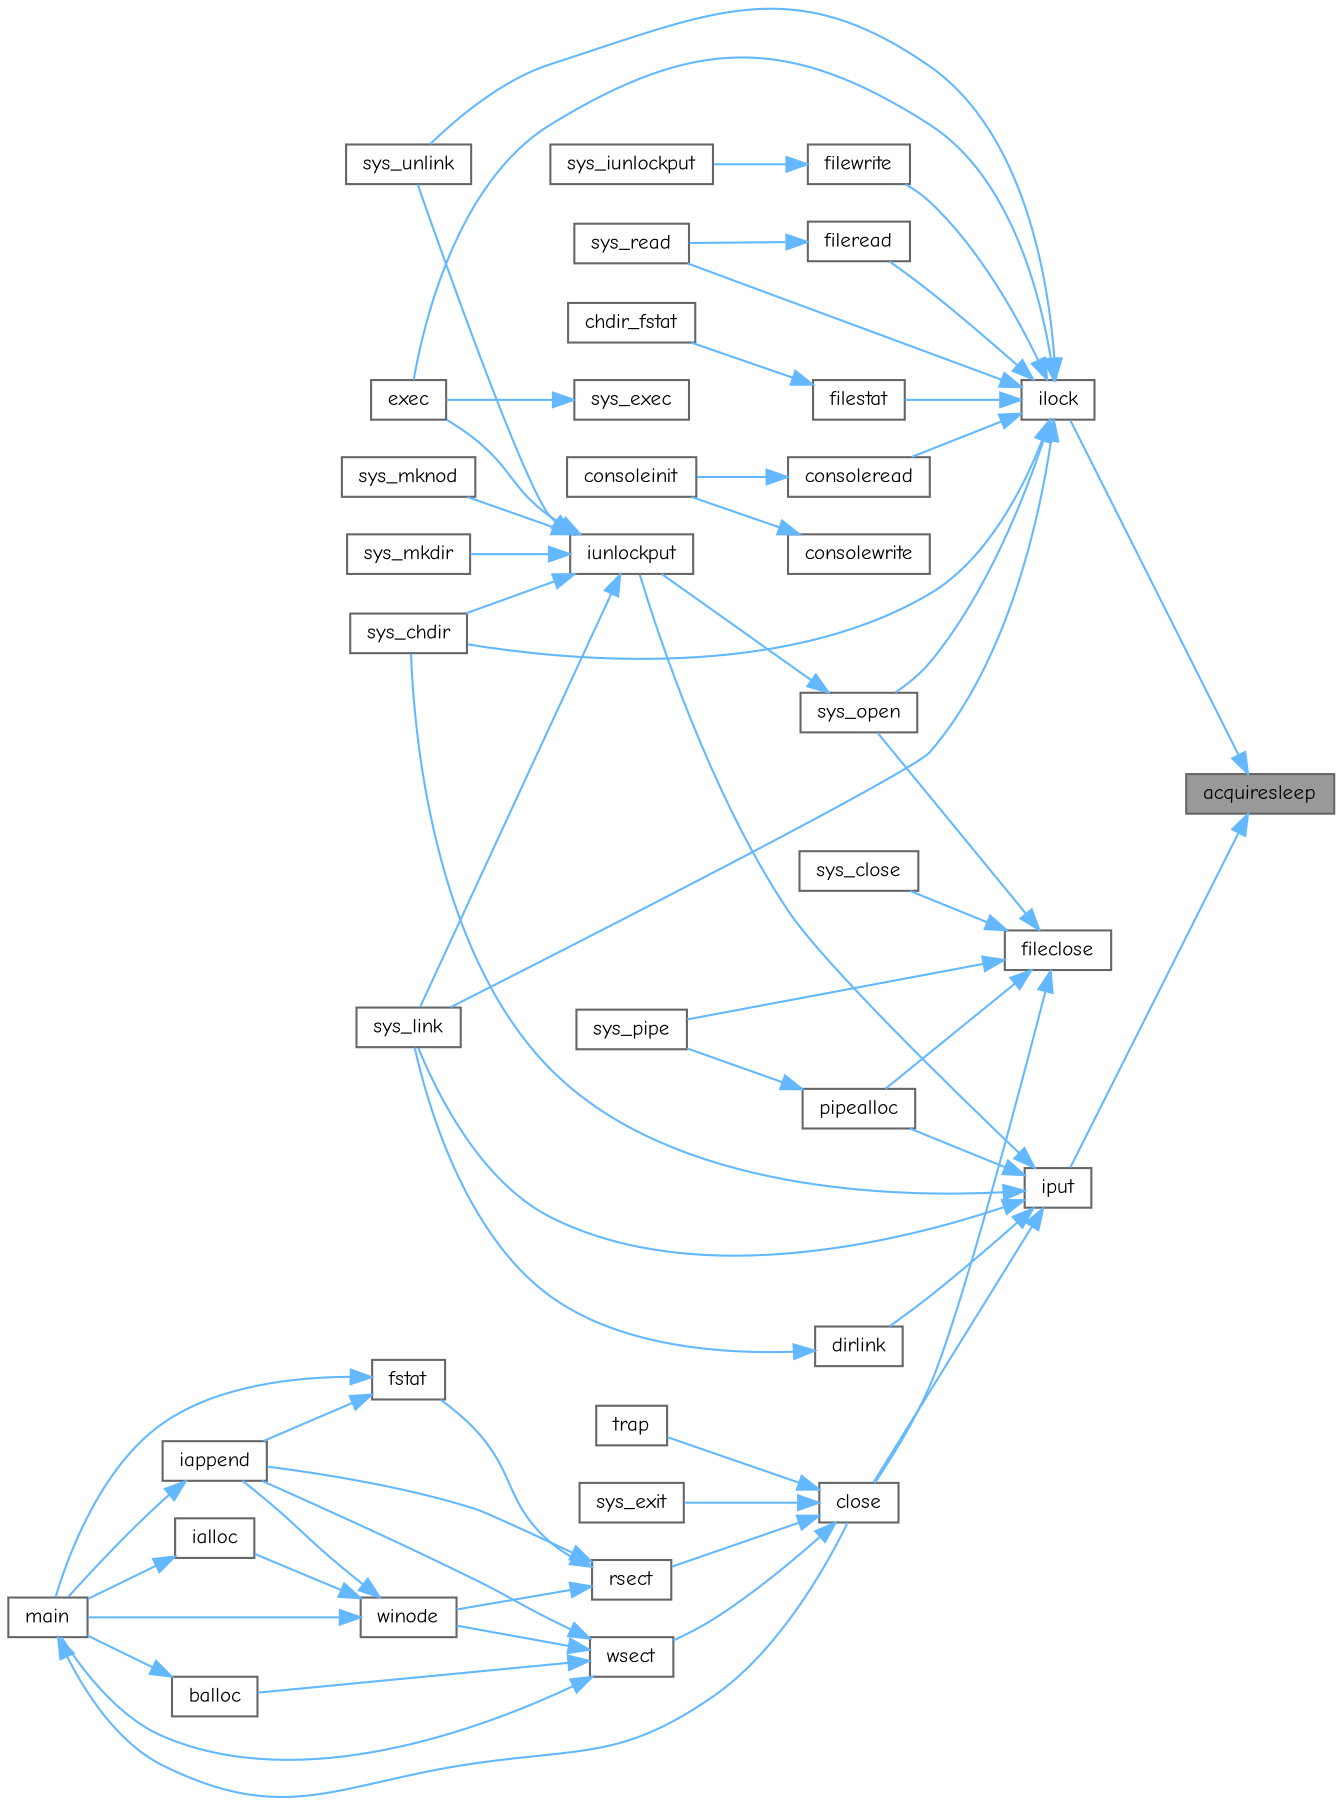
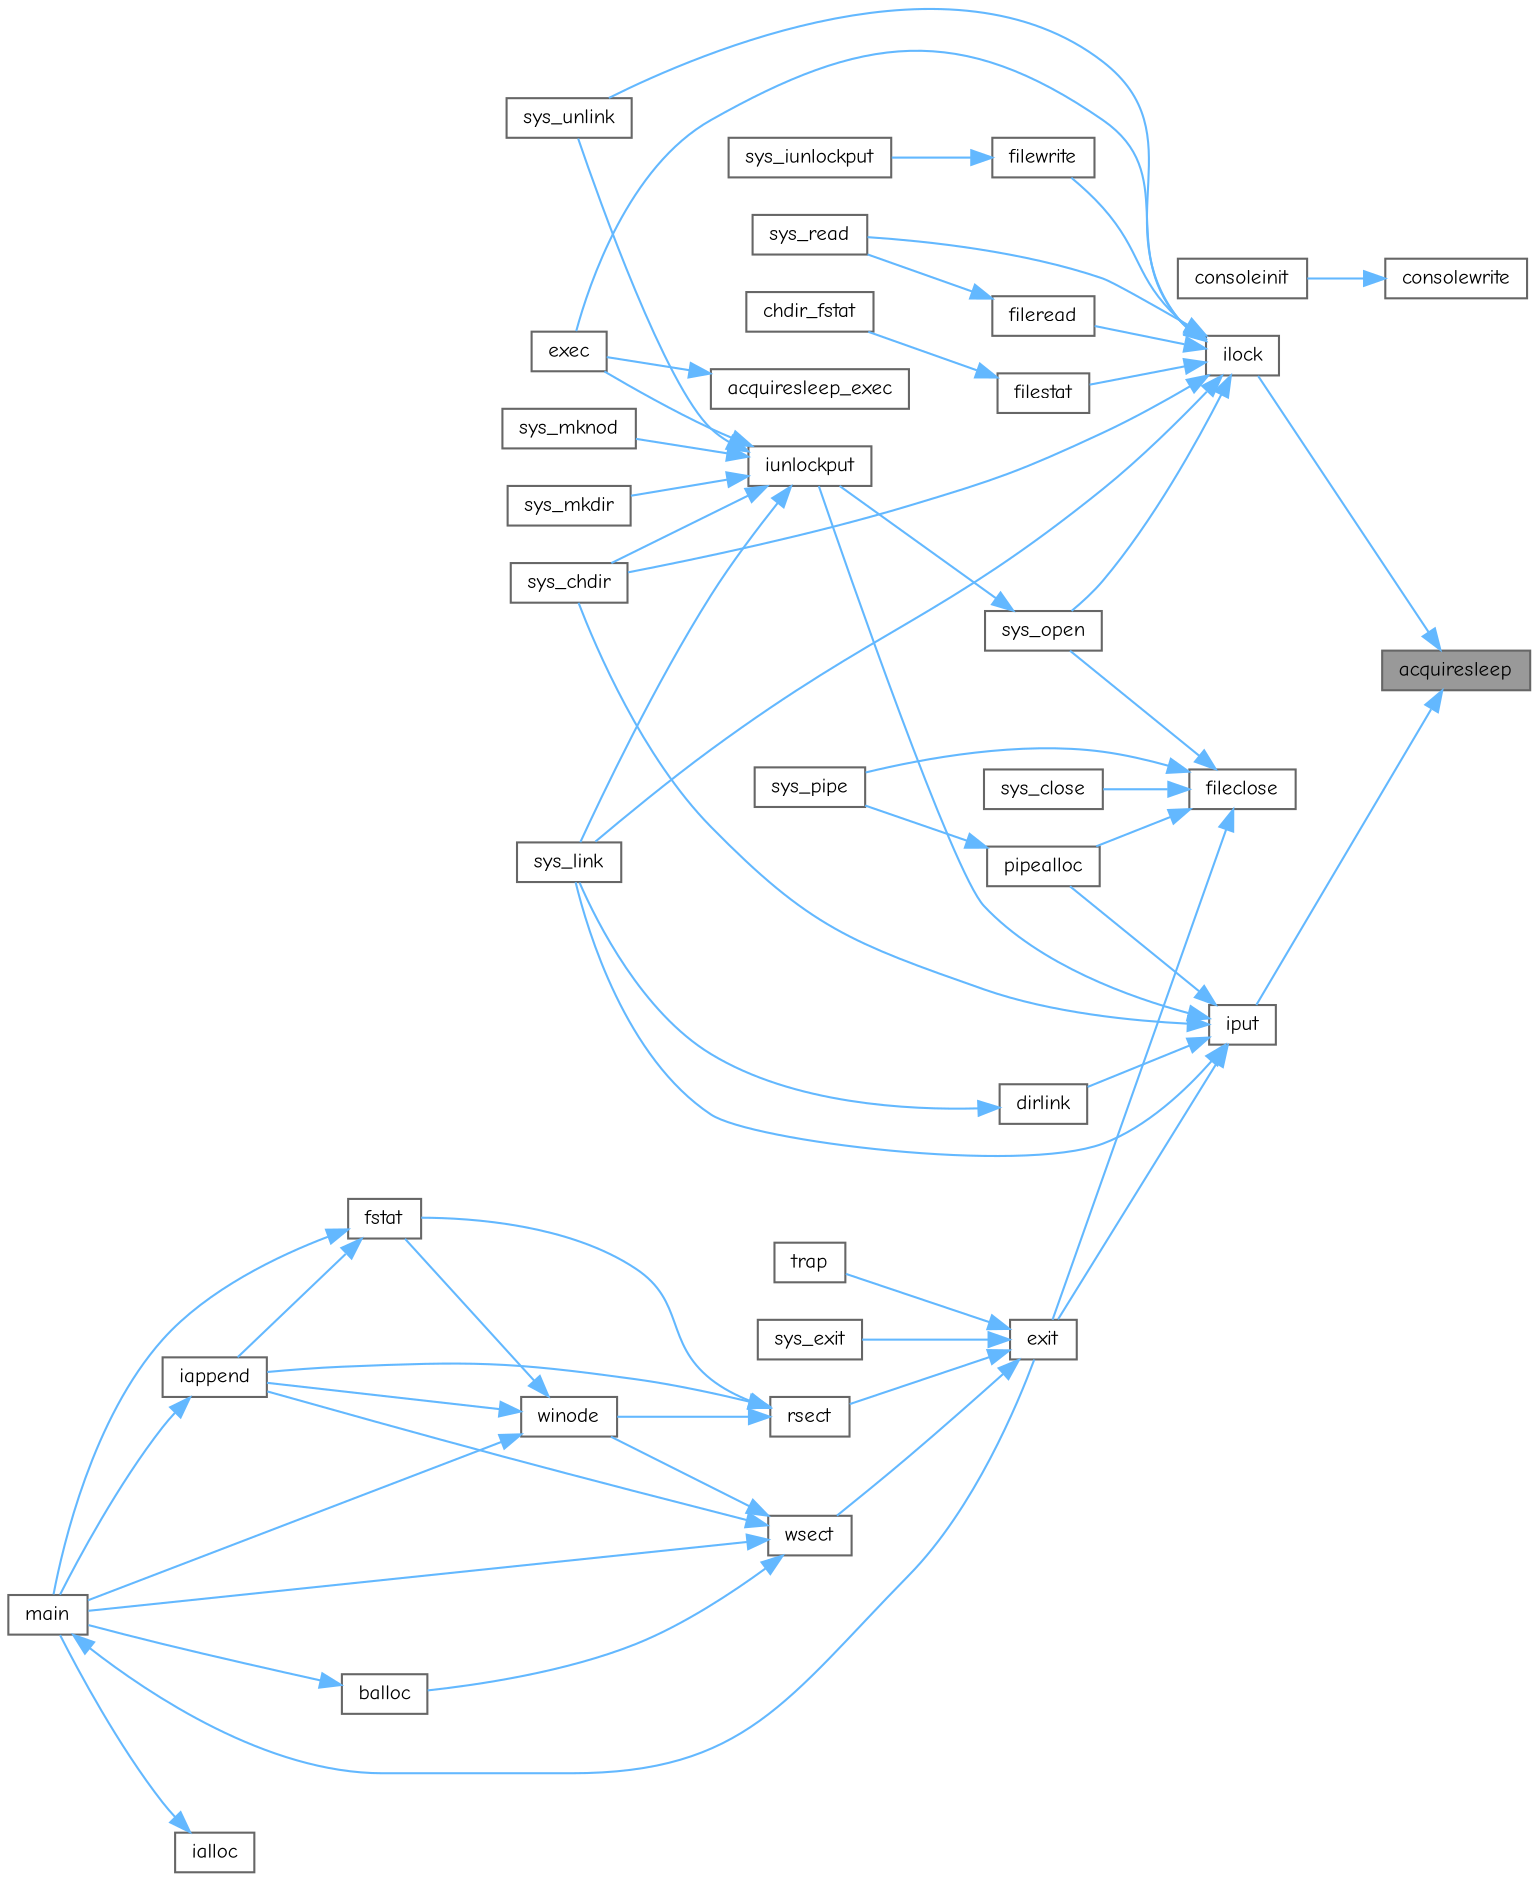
node "sys_exec": label "sys_exec" -> "acquiresleep_exec"
node "consoleread": removed
node "close": label "close" -> "exit"
edge "ialloc" -> "winode": now "fstat" -> "winode"
